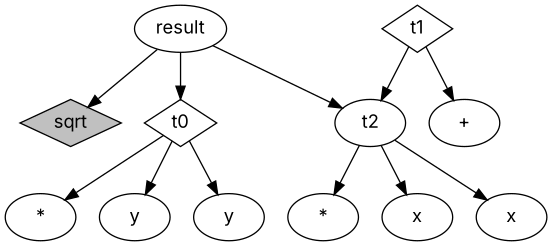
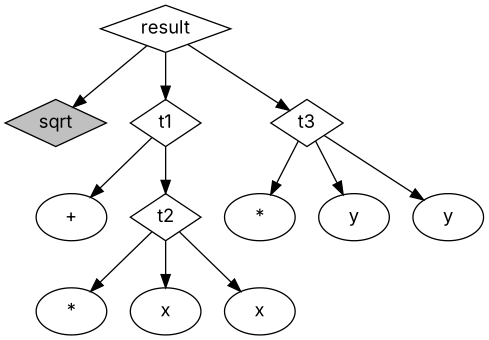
node "result": shape ellipse -> diamond
edge "result" -> "t2": now "result" -> "t1"
node "t0": label "t0" -> "t3"
node "t2": shape ellipse -> diamond
